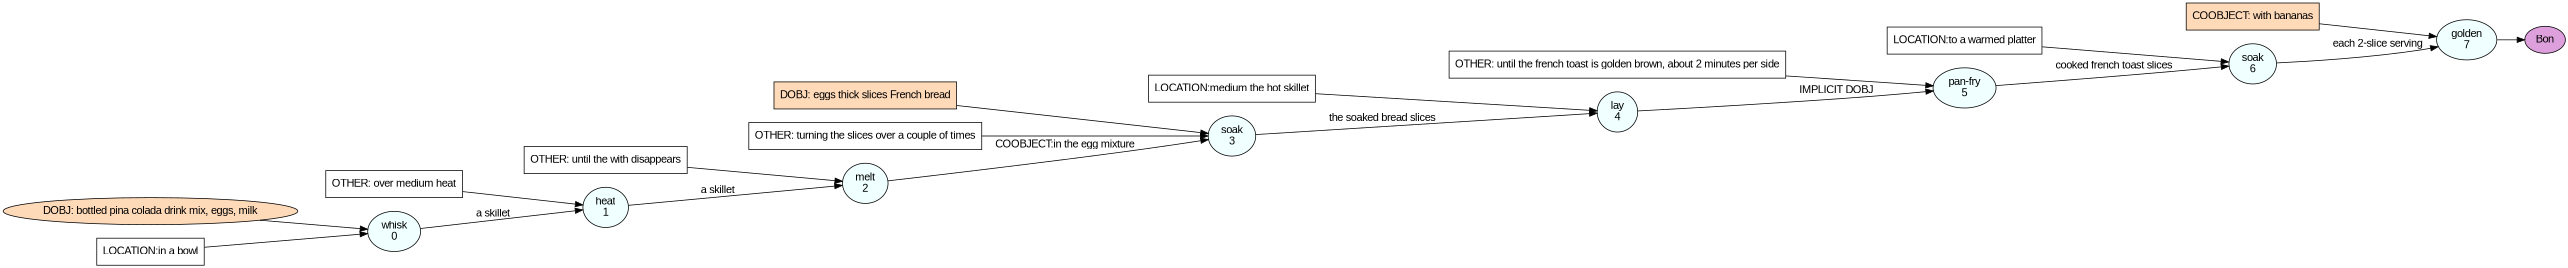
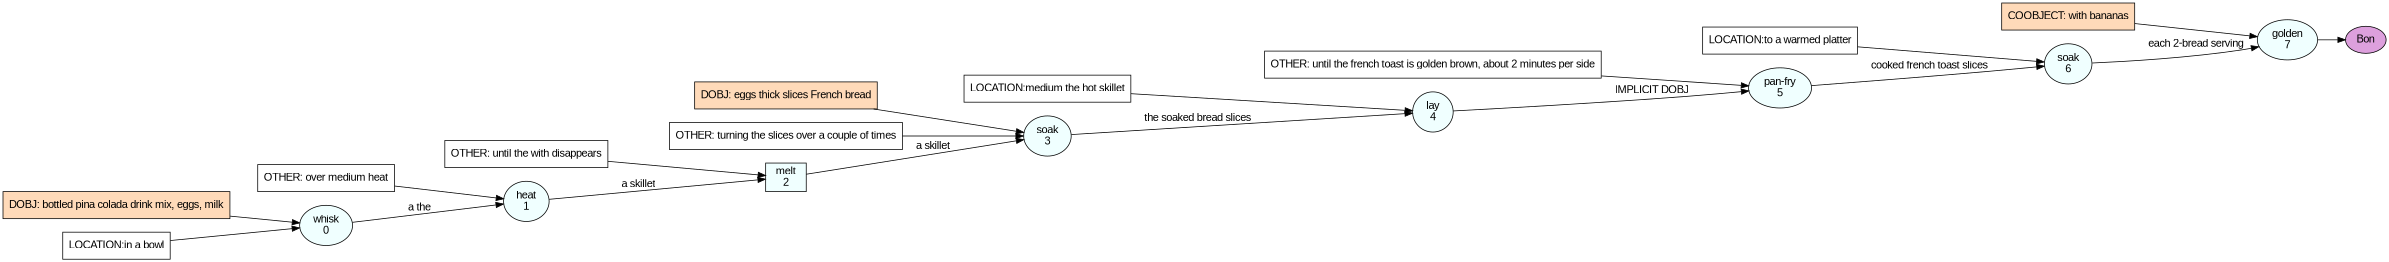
edge "soak 6" -> "golden 7": label "each 2-slice serving" -> "each 2-bread serving"
edge "melt 2" -> "soak 3": label "COOBJECT:in the egg mixture" -> "a skillet"
node "melt 2": shape ellipse -> box
node "DOBJ: bottled pina colada drink mix, eggs, milk": shape ellipse -> box
edge "whisk 0" -> "heat 1": label "a skillet" -> "a the"
